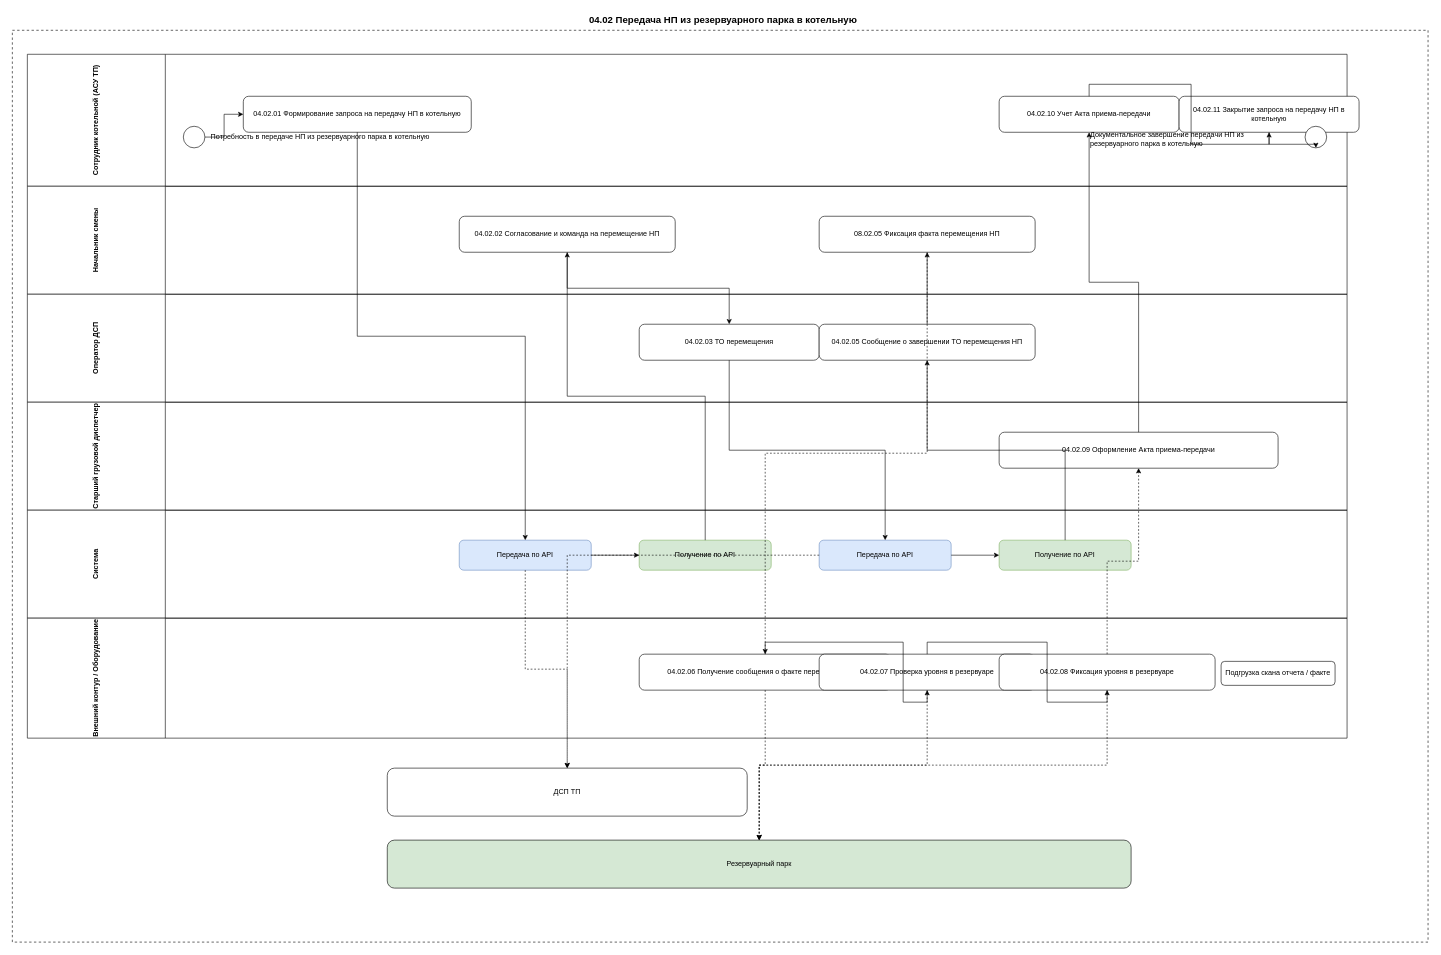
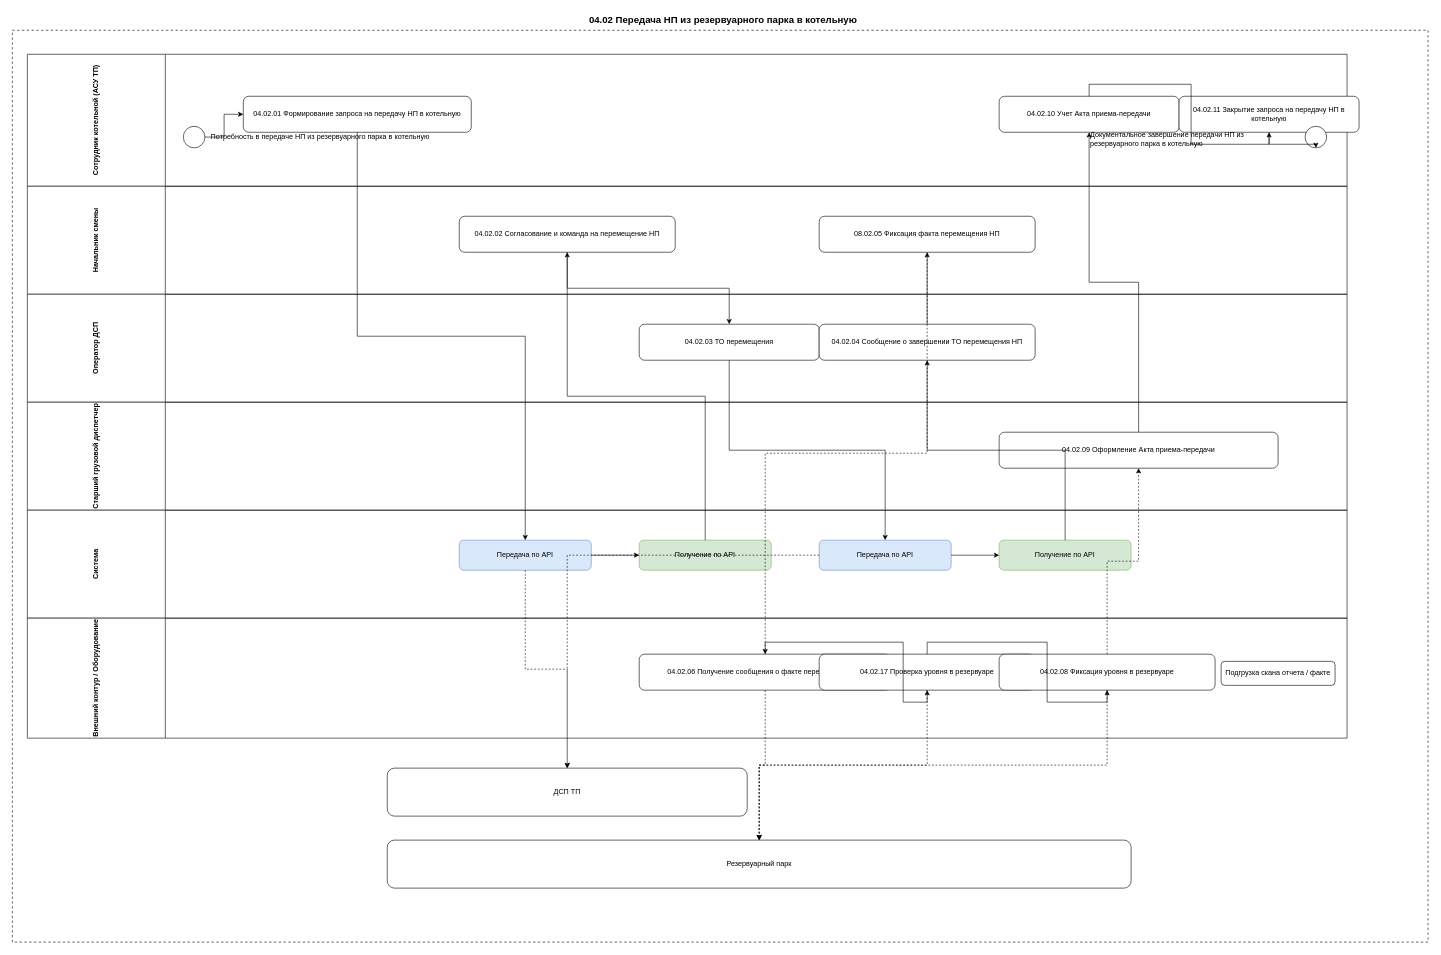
node "04.02.05 Сообщение о завершении ТО перемещения НП": label "04.02.05 Сообщение о завершении ТО перемещения НП" -> "04.02.04 Сообщение о завершении ТО перемещения НП"
node "04.02.07 Проверка уровня в резервуаре": label "04.02.07 Проверка уровня в резервуаре" -> "04.02.17 Проверка уровня в резервуаре"
node "Резервуарный парк": fillcolor #d5e8d4 -> #ffffff
